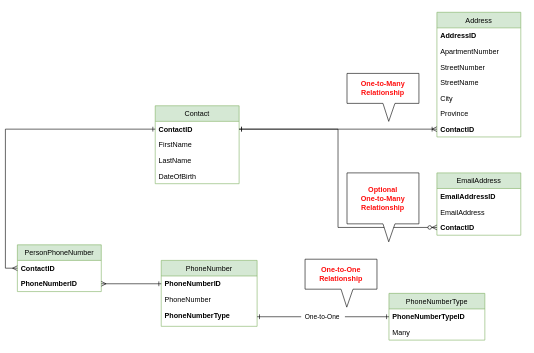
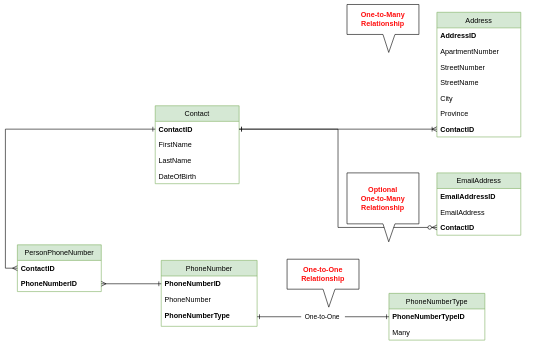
node "One-to-Many Relationship": moved (383, 98) -> (383, 29)
node "One-to-One Relationship": moved (341, 284) -> (323, 284)
